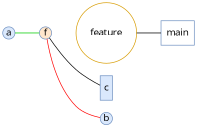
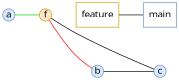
node "f": color #6c8ebf -> #d79b00
node "feature": shape circle -> box
edge "b" -- "c": added
node "c": shape box -> circle
